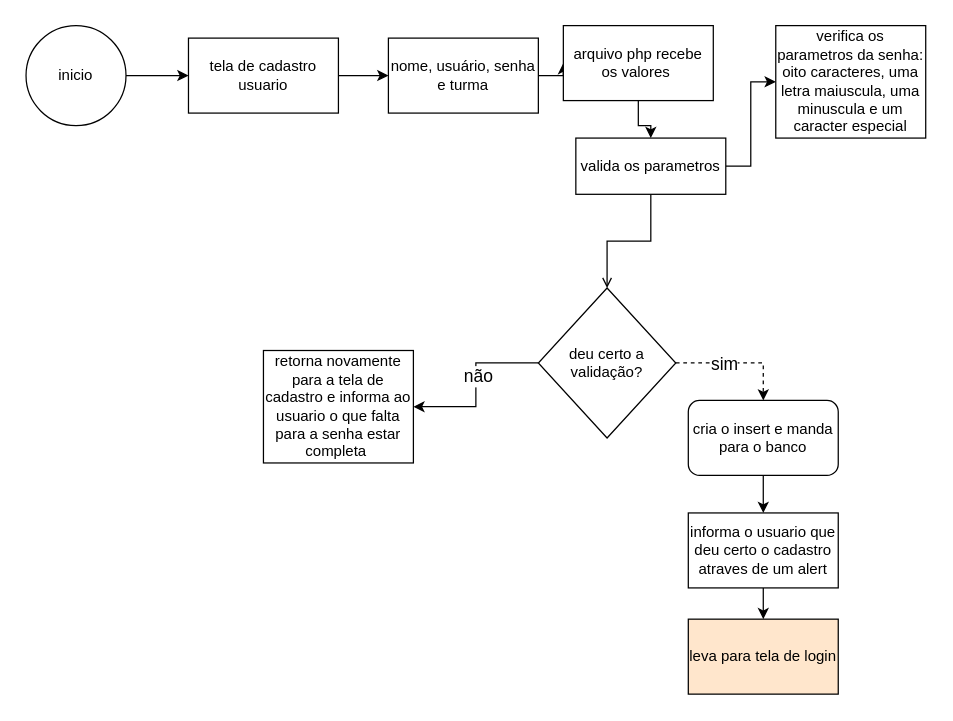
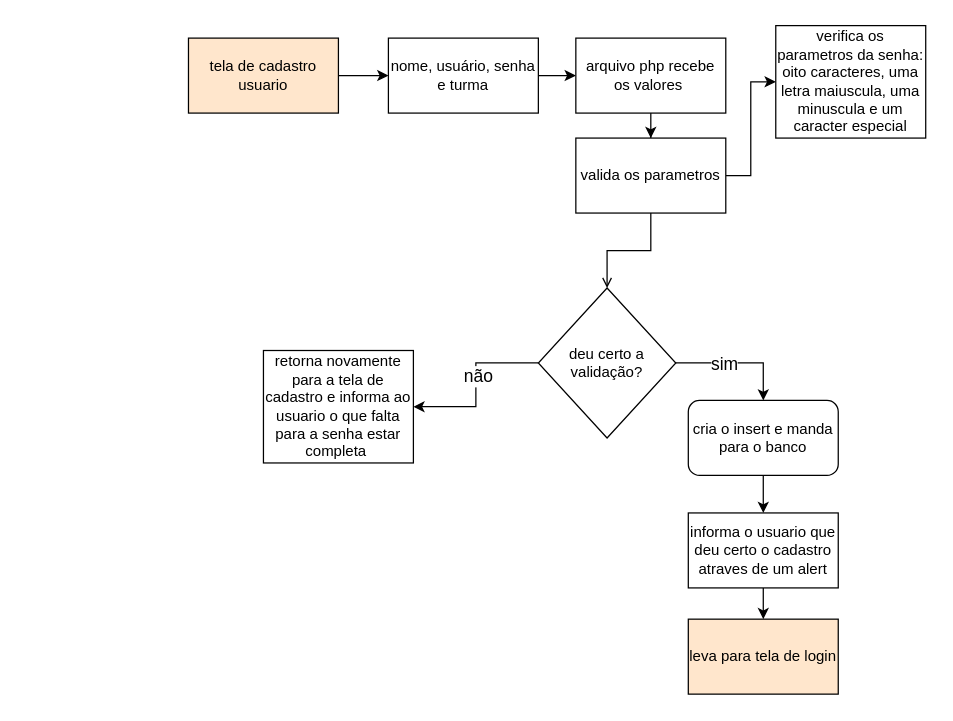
node "arquivo php recebe os valores": moved (638, 63) -> (651, 76)
node "inicio": removed
edge "inicio" -> "tela de cadastro usuario": removed
node "tela de cadastro usuario": fillcolor #ffffff -> #ffe6cc
node "valida os parametros": size 150x56 -> 150x75
edge "deu certo a validação?" -> "cria o insert e manda para o banco": style dashed -> solid
